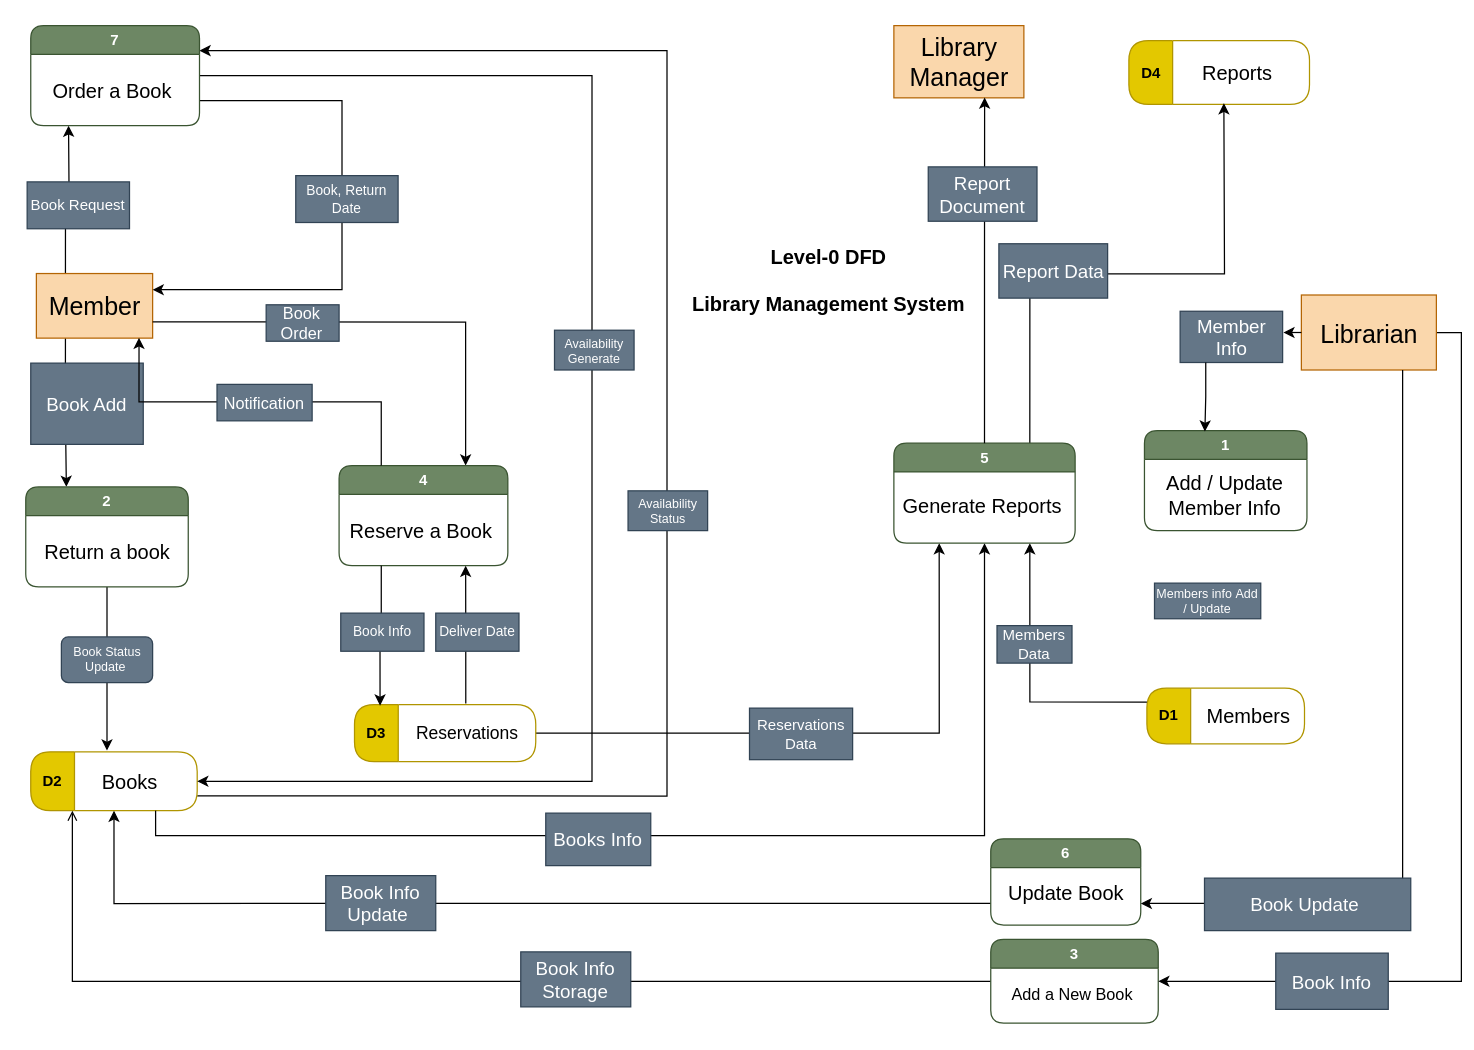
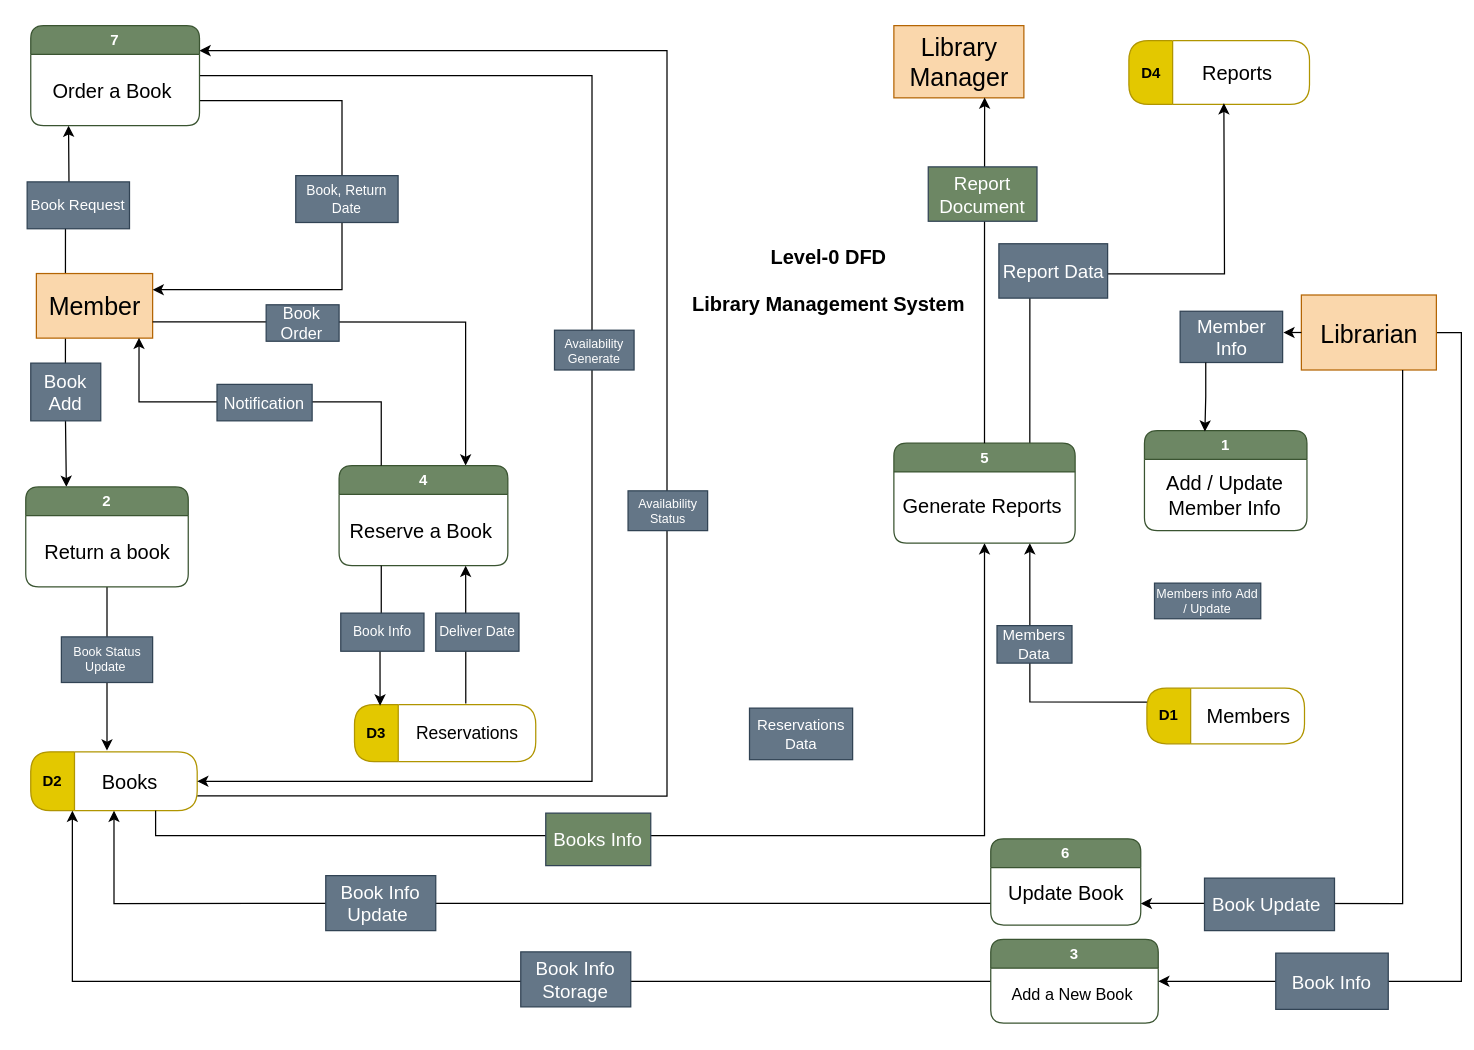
node "Report Document": fillcolor #647687 -> #6d8764
node "Book Add": size 113x81 -> 70x58
node "Book Status Update": shape rounded rectangle -> rectangle
edge "D3" -> "5": removed
edge "3" -> "D2": arrowhead open -> classic
node "Books Info": fillcolor #647687 -> #6d8764
node "Book Update": size 206x53 -> 130x53
